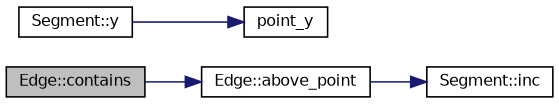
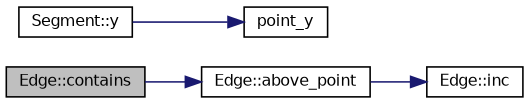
node "Segment::inc": label "Segment::inc" -> "Edge::inc"
